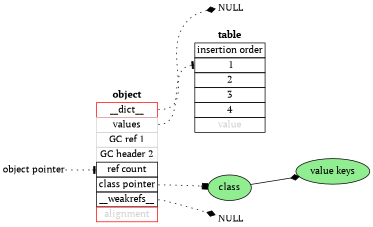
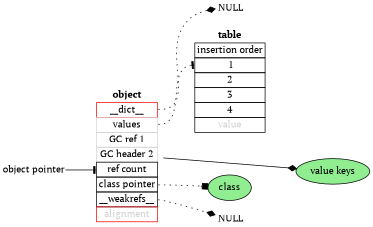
edge "object pointer" -> "object": style dotted -> solid
edge "class" -> "value keys": now "object" -> "value keys"
